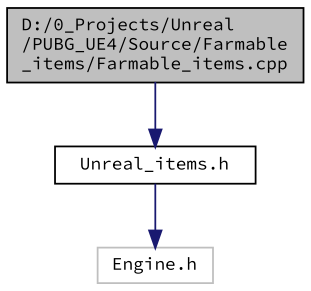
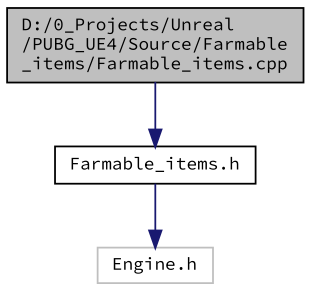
node "Unreal_items.h": label "Unreal_items.h" -> "Farmable_items.h"
